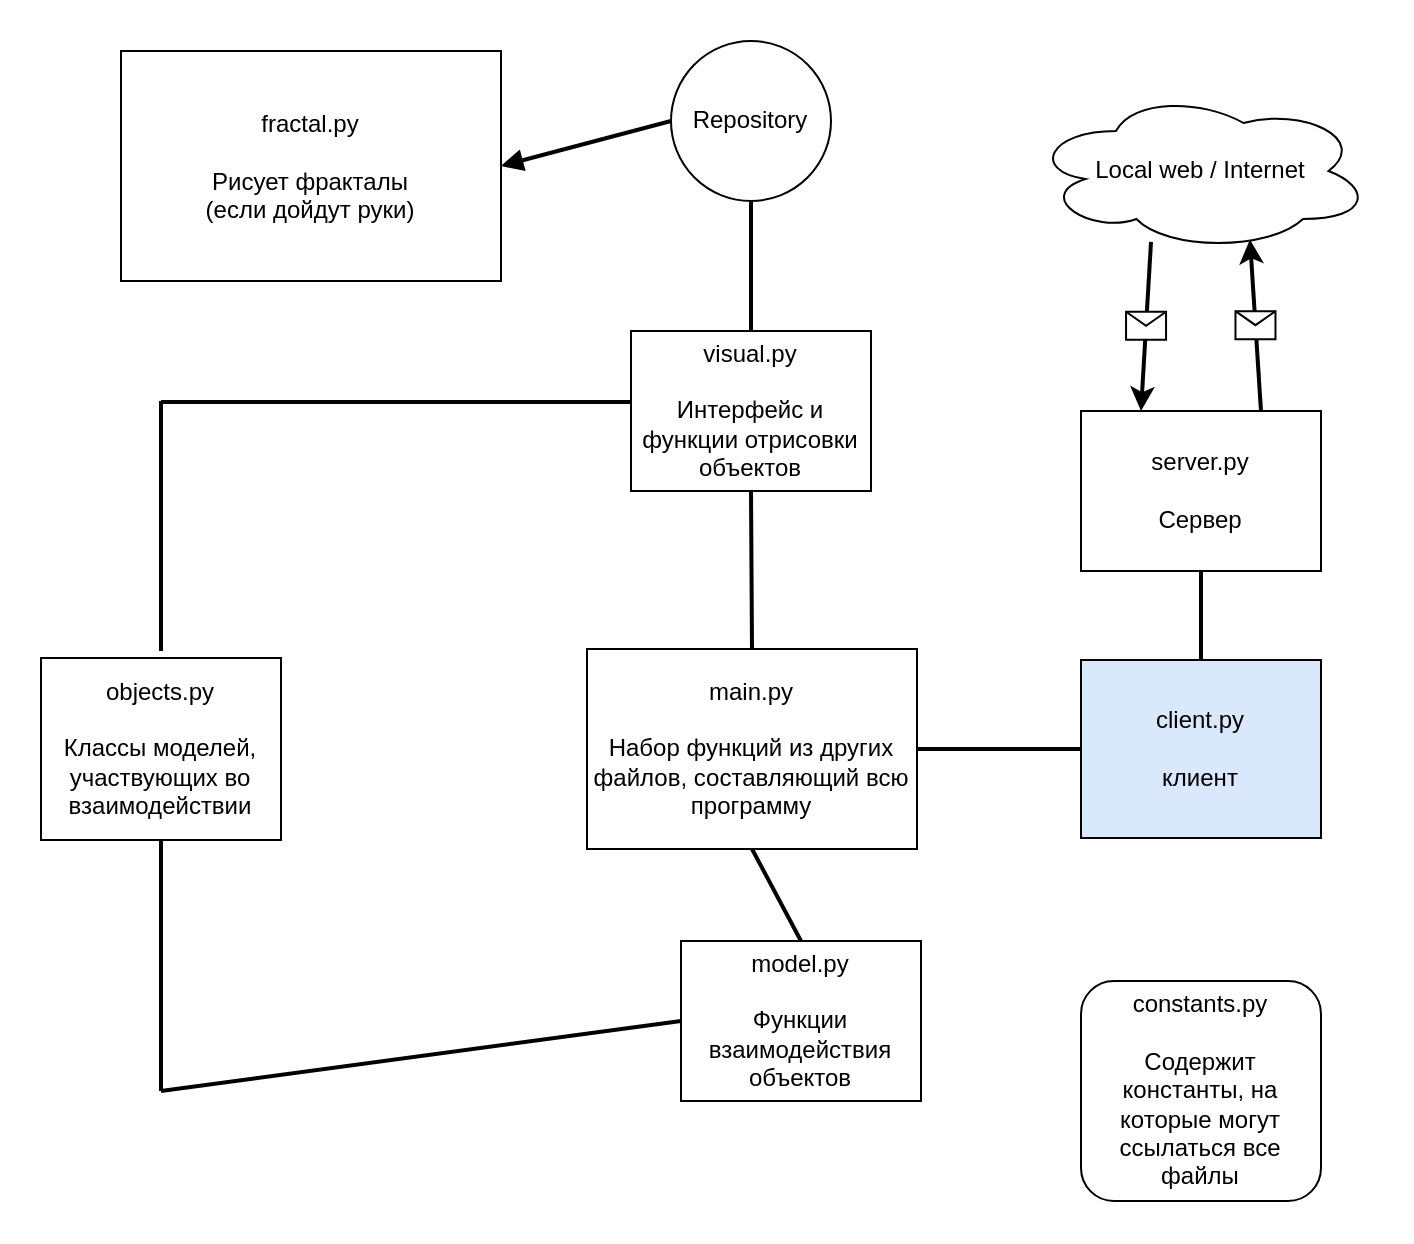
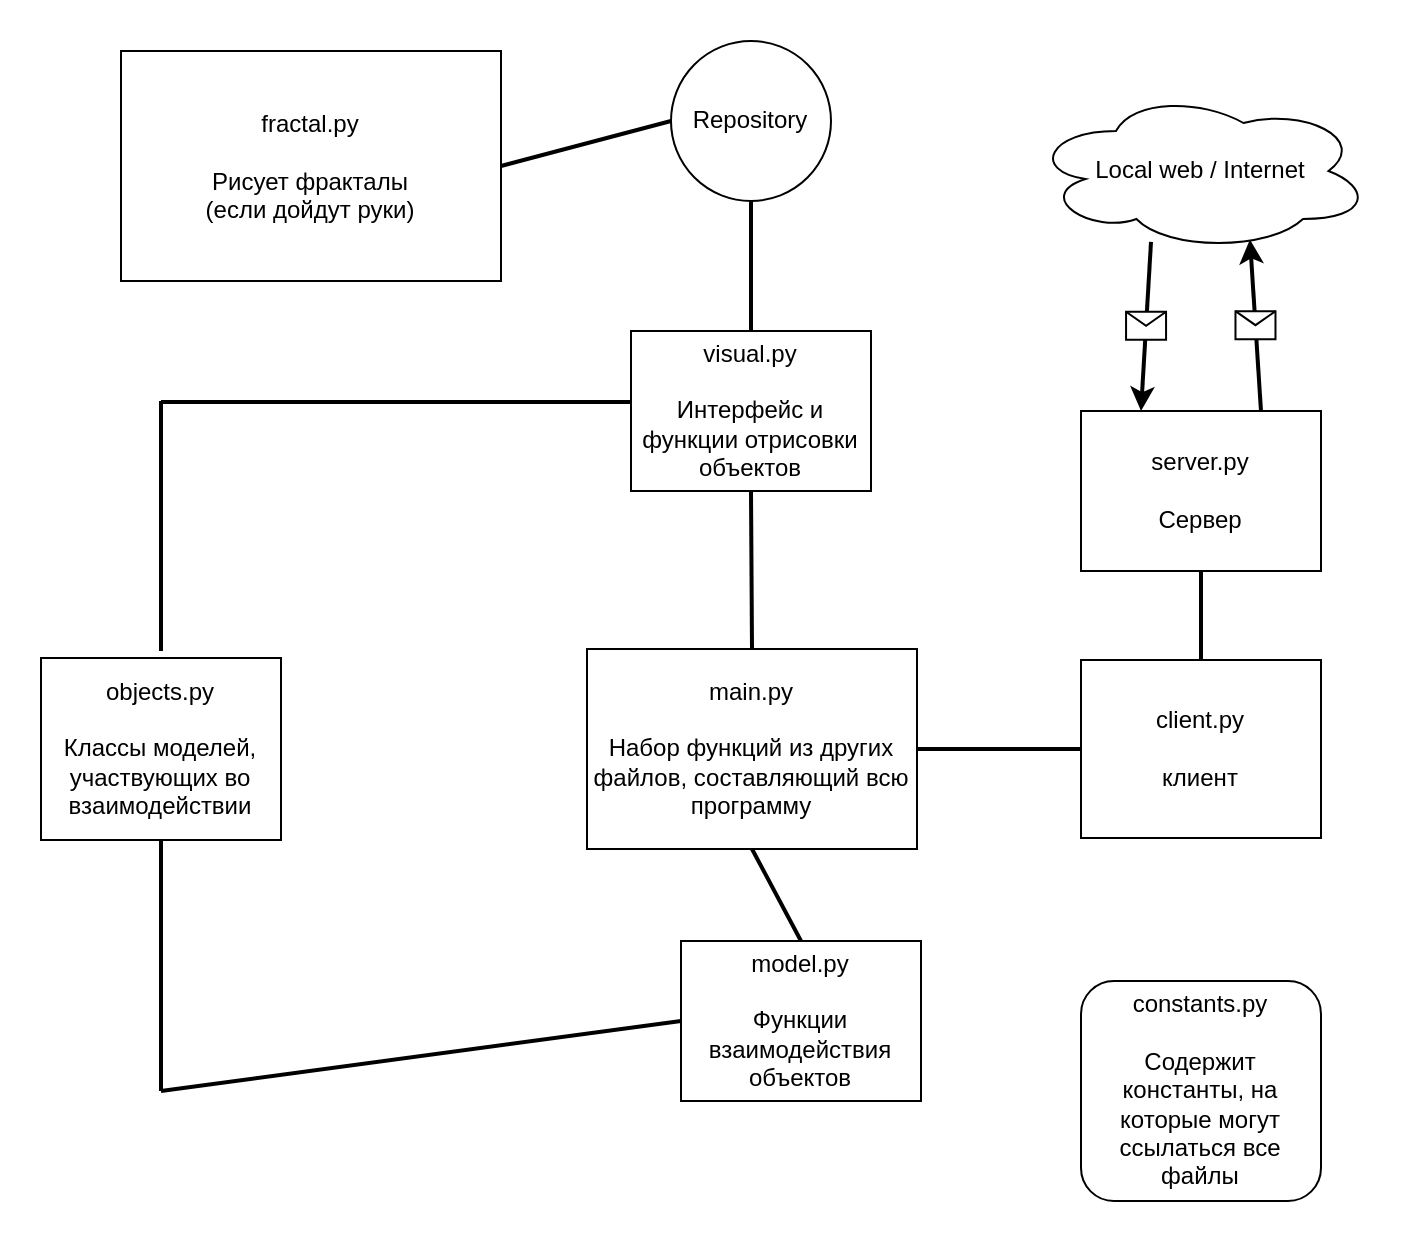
edge "Repository" -> "fractal.py Рисует фракталы (если дойдут руки)": arrowhead block -> none
node "client.py клиент": fillcolor #dae8fc -> #ffffff
